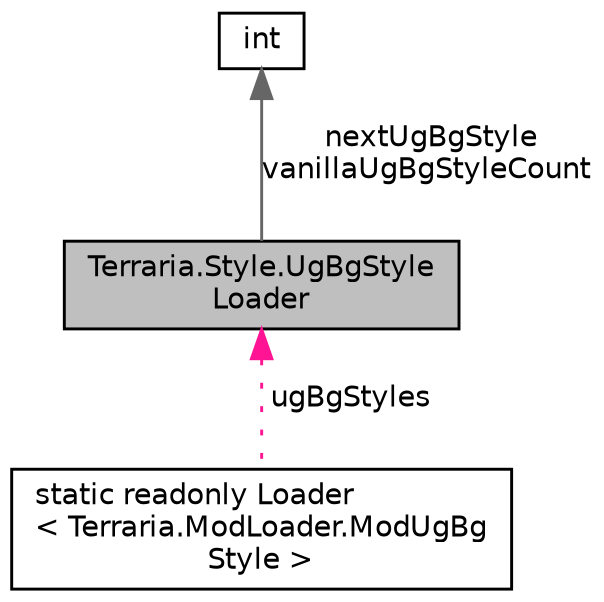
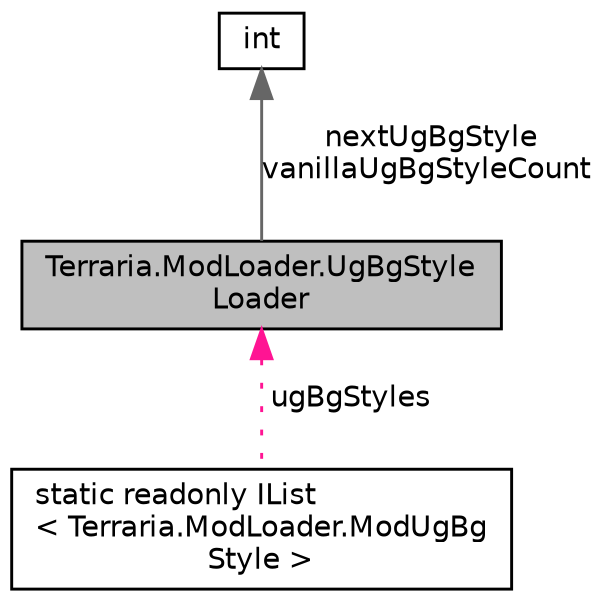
node "Terraria.Style.UgBgStyle Loader": label "Terraria.Style.UgBgStyle Loader" -> "Terraria.ModLoader.UgBgStyle Loader"
node "static readonly Loader < Terraria.ModLoader.ModUgBg Style >": label "static readonly Loader < Terraria.ModLoader.ModUgBg Style >" -> "static readonly IList < Terraria.ModLoader.ModUgBg Style >"
